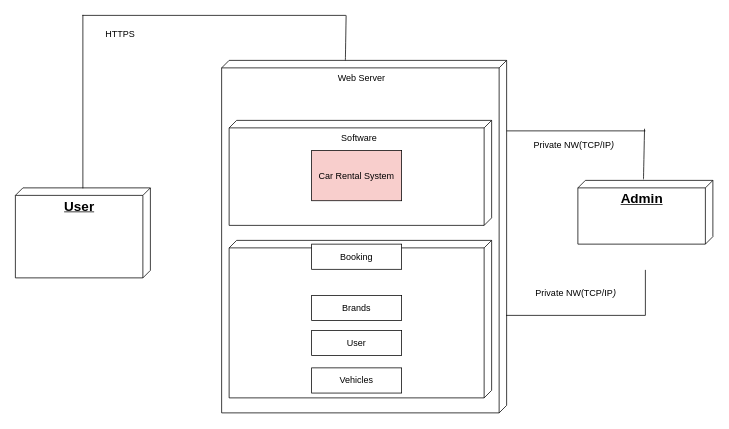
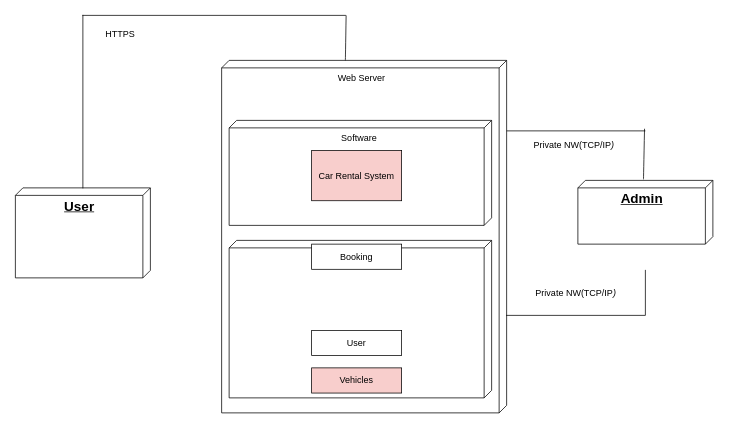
node "Brands": removed
node "Vehicles": fillcolor #ffffff -> #f8cecc
